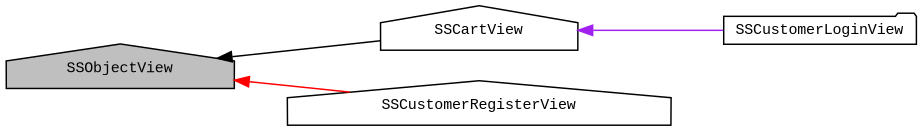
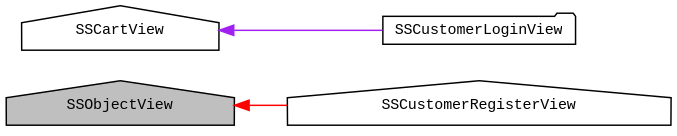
edge "SSCartView" -> "SSObjectView": removed
